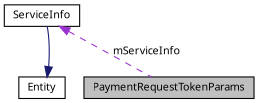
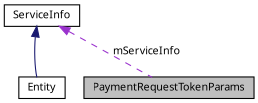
edge "ServiceInfo" -> "Entity": reversed
